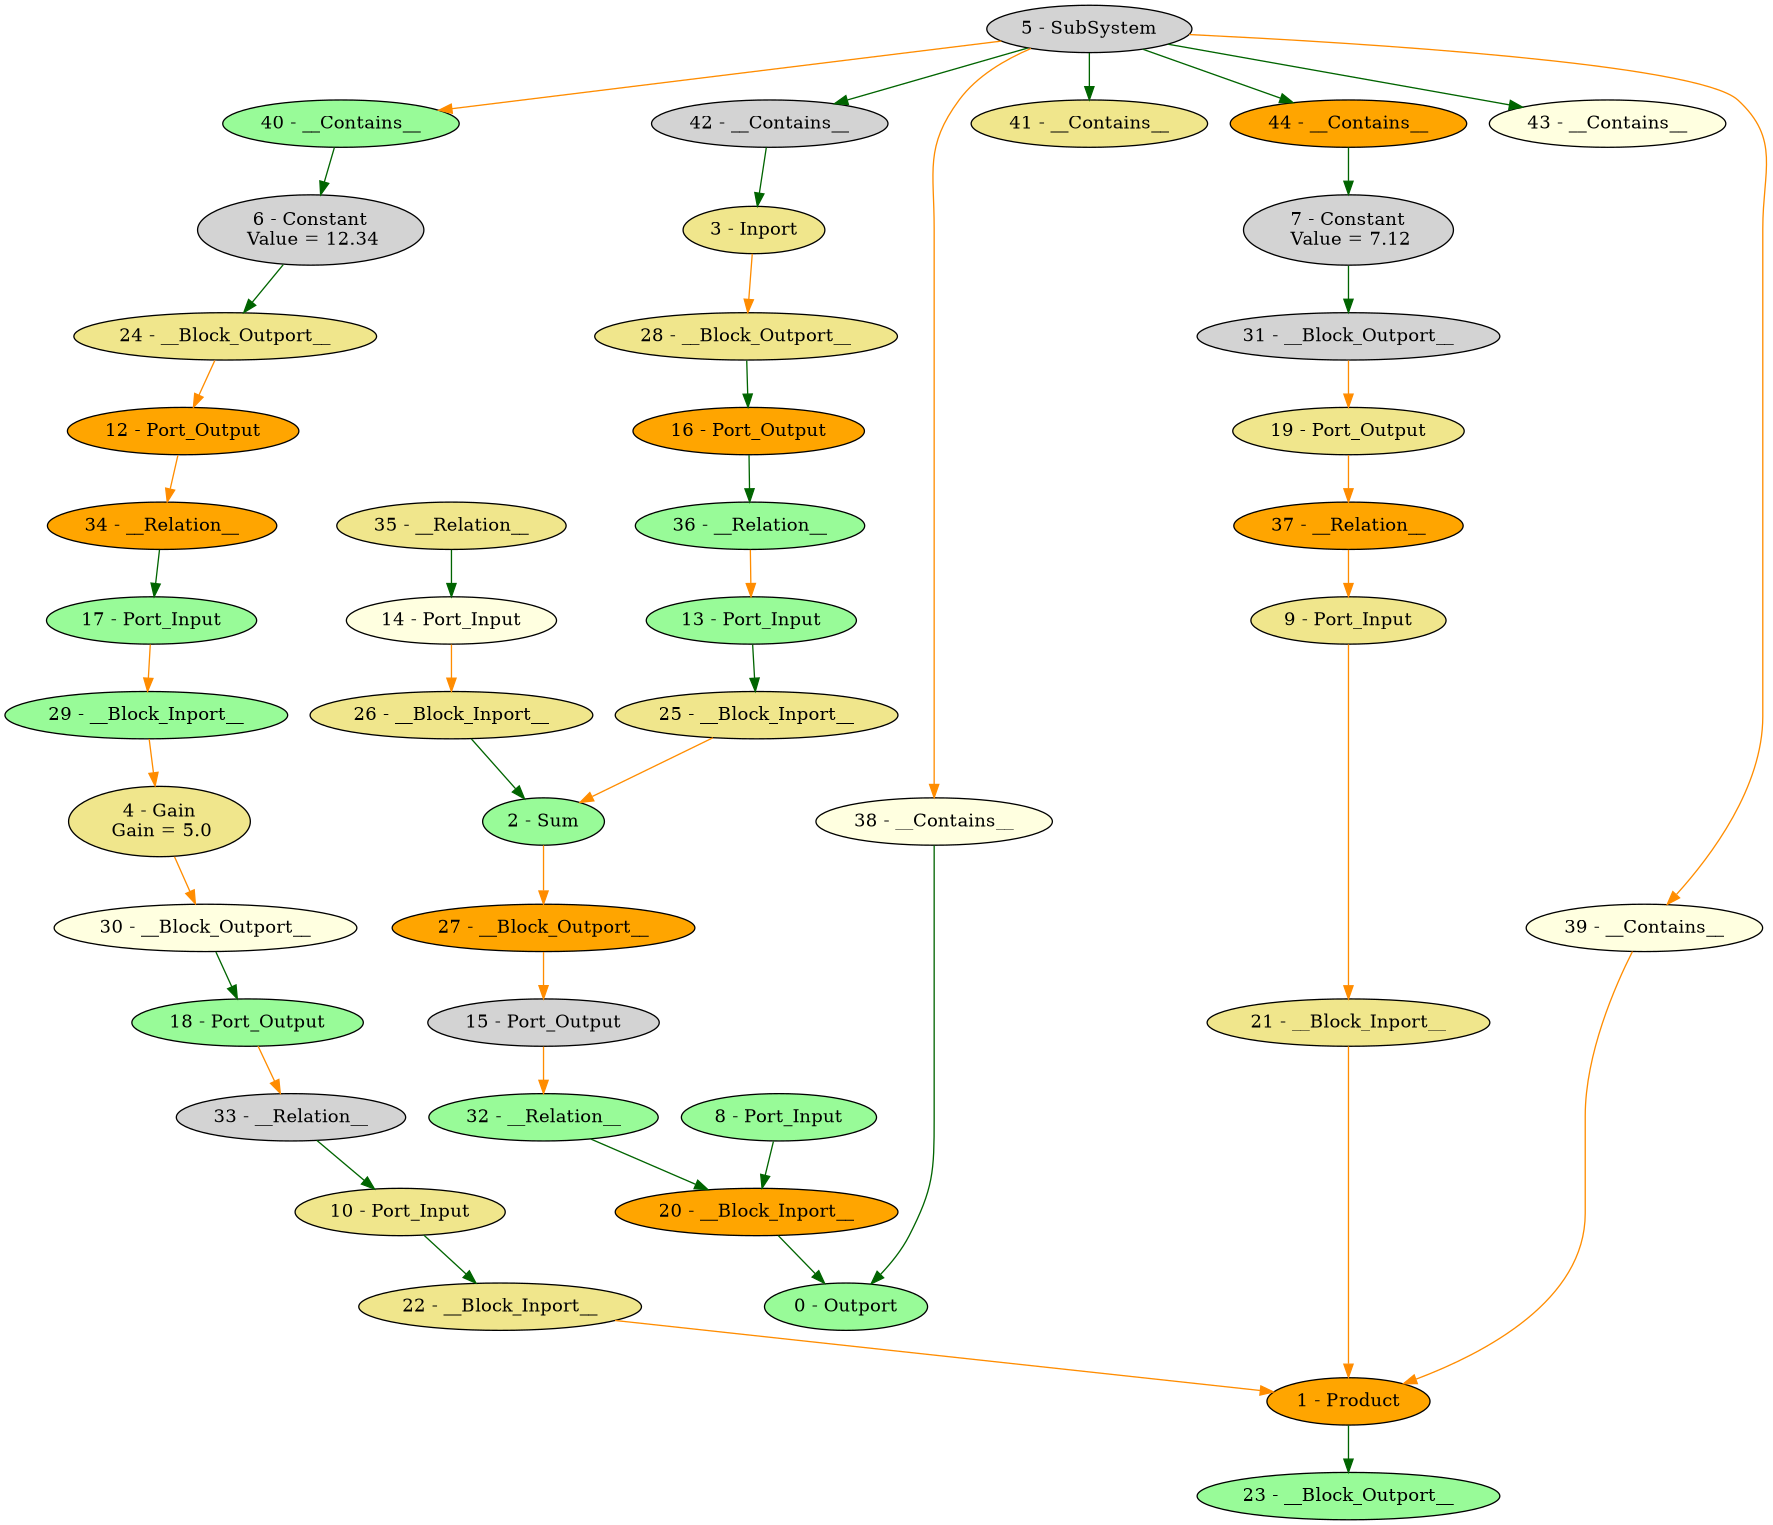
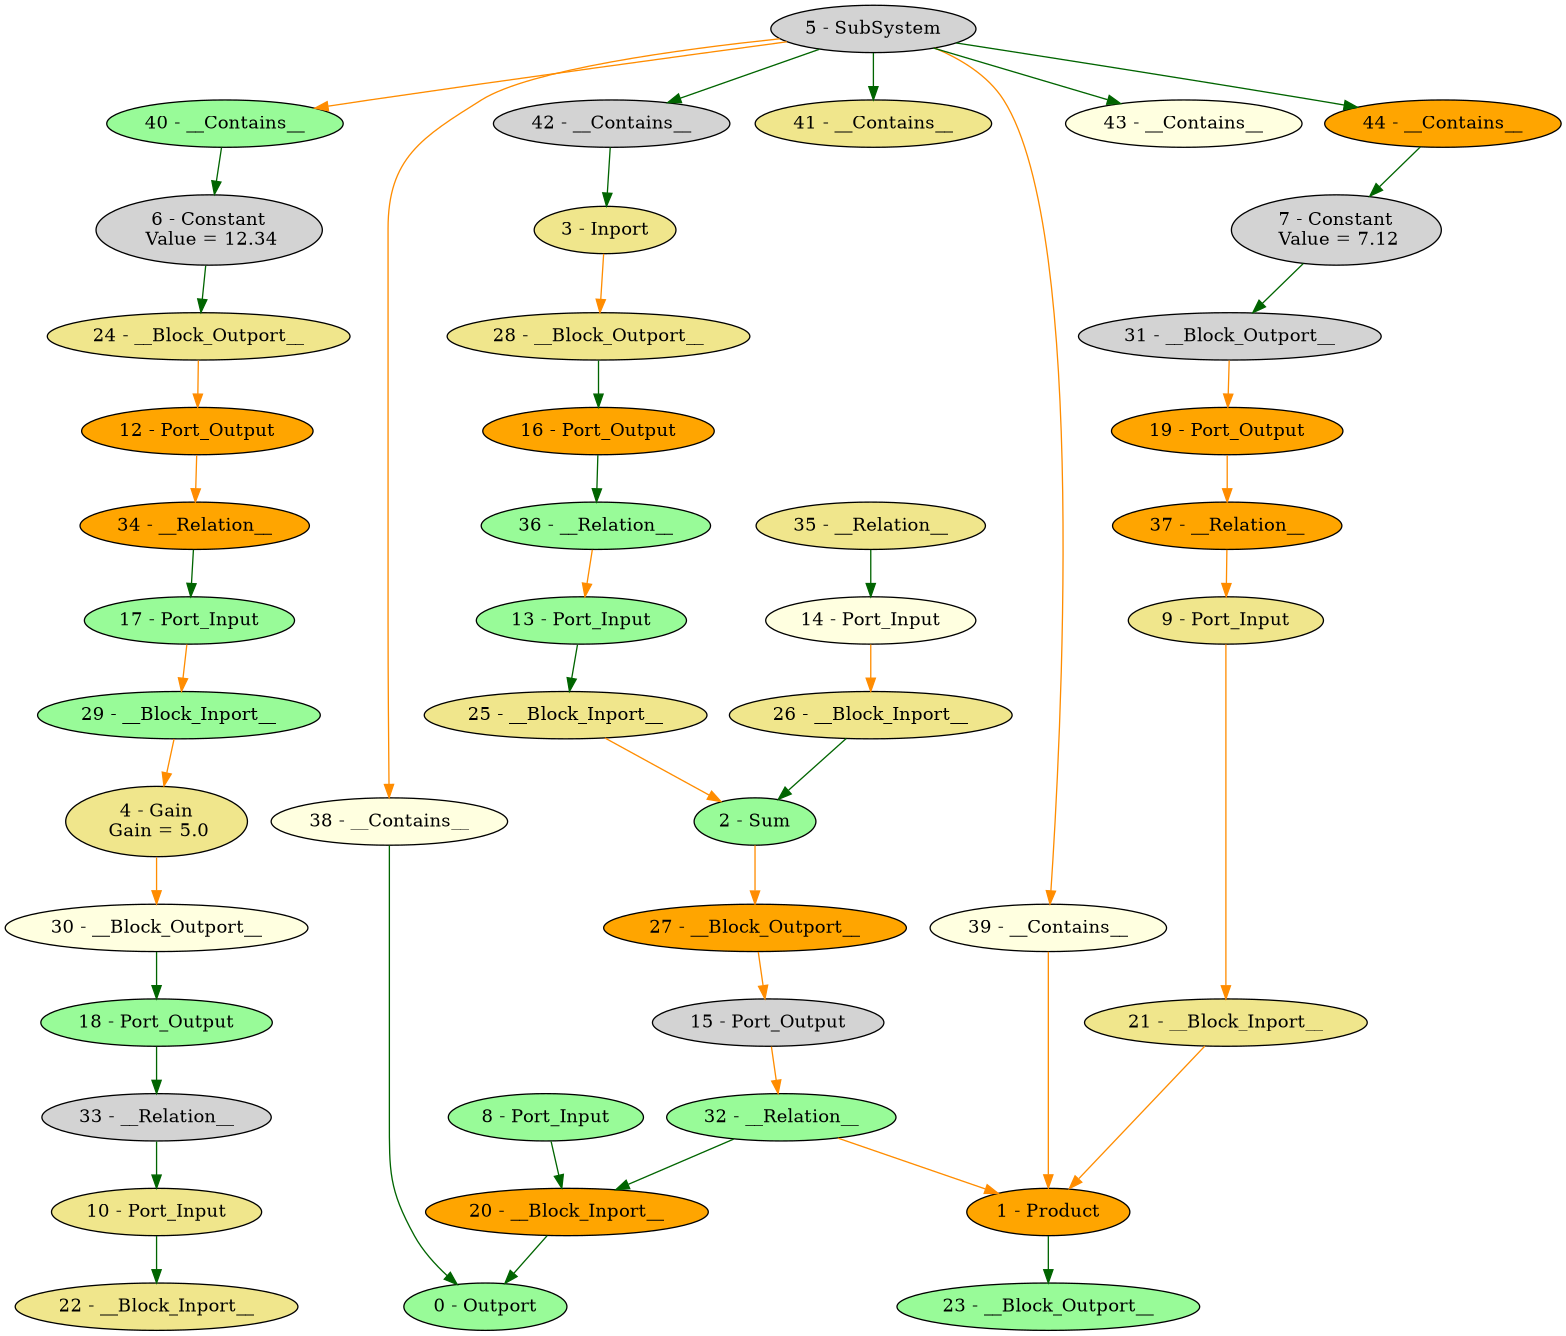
node "19 - Port_Output": fillcolor khaki -> orange
edge "18 - Port_Output" -> "33 - __Relation__": color darkorange -> darkgreen
edge "22 - __Block_Inport__" -> "1 - Product": now "32 - __Relation__" -> "1 - Product"
